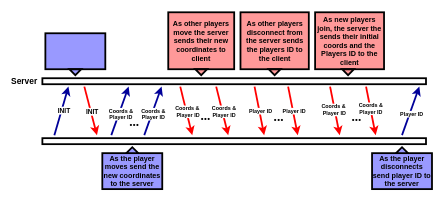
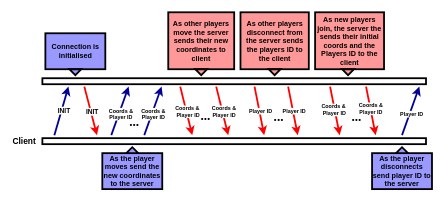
node "Connection is initialised": added
node "Server": removed
node "Client": added
